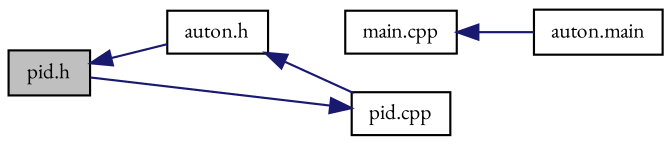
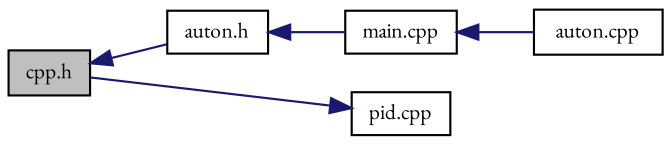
node "auton.main": label "auton.main" -> "auton.cpp"
node "pid.h": label "pid.h" -> "cpp.h"
edge "pid.cpp" -> "auton.h": now "main.cpp" -> "auton.h"
